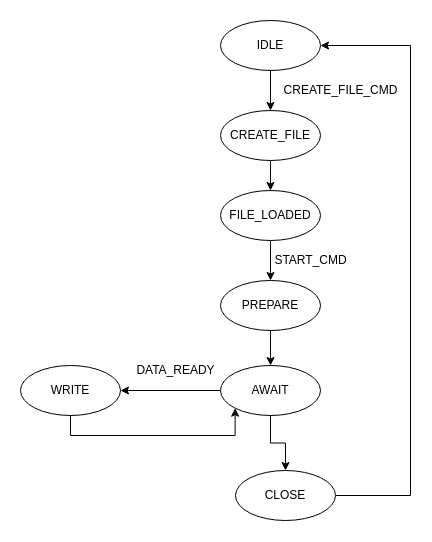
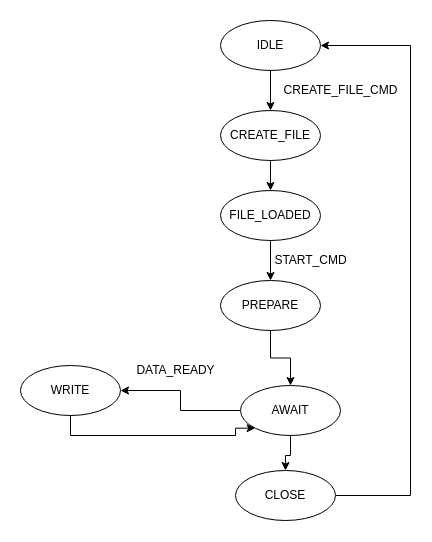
node "AWAIT": moved (271, 391) -> (291, 411)
